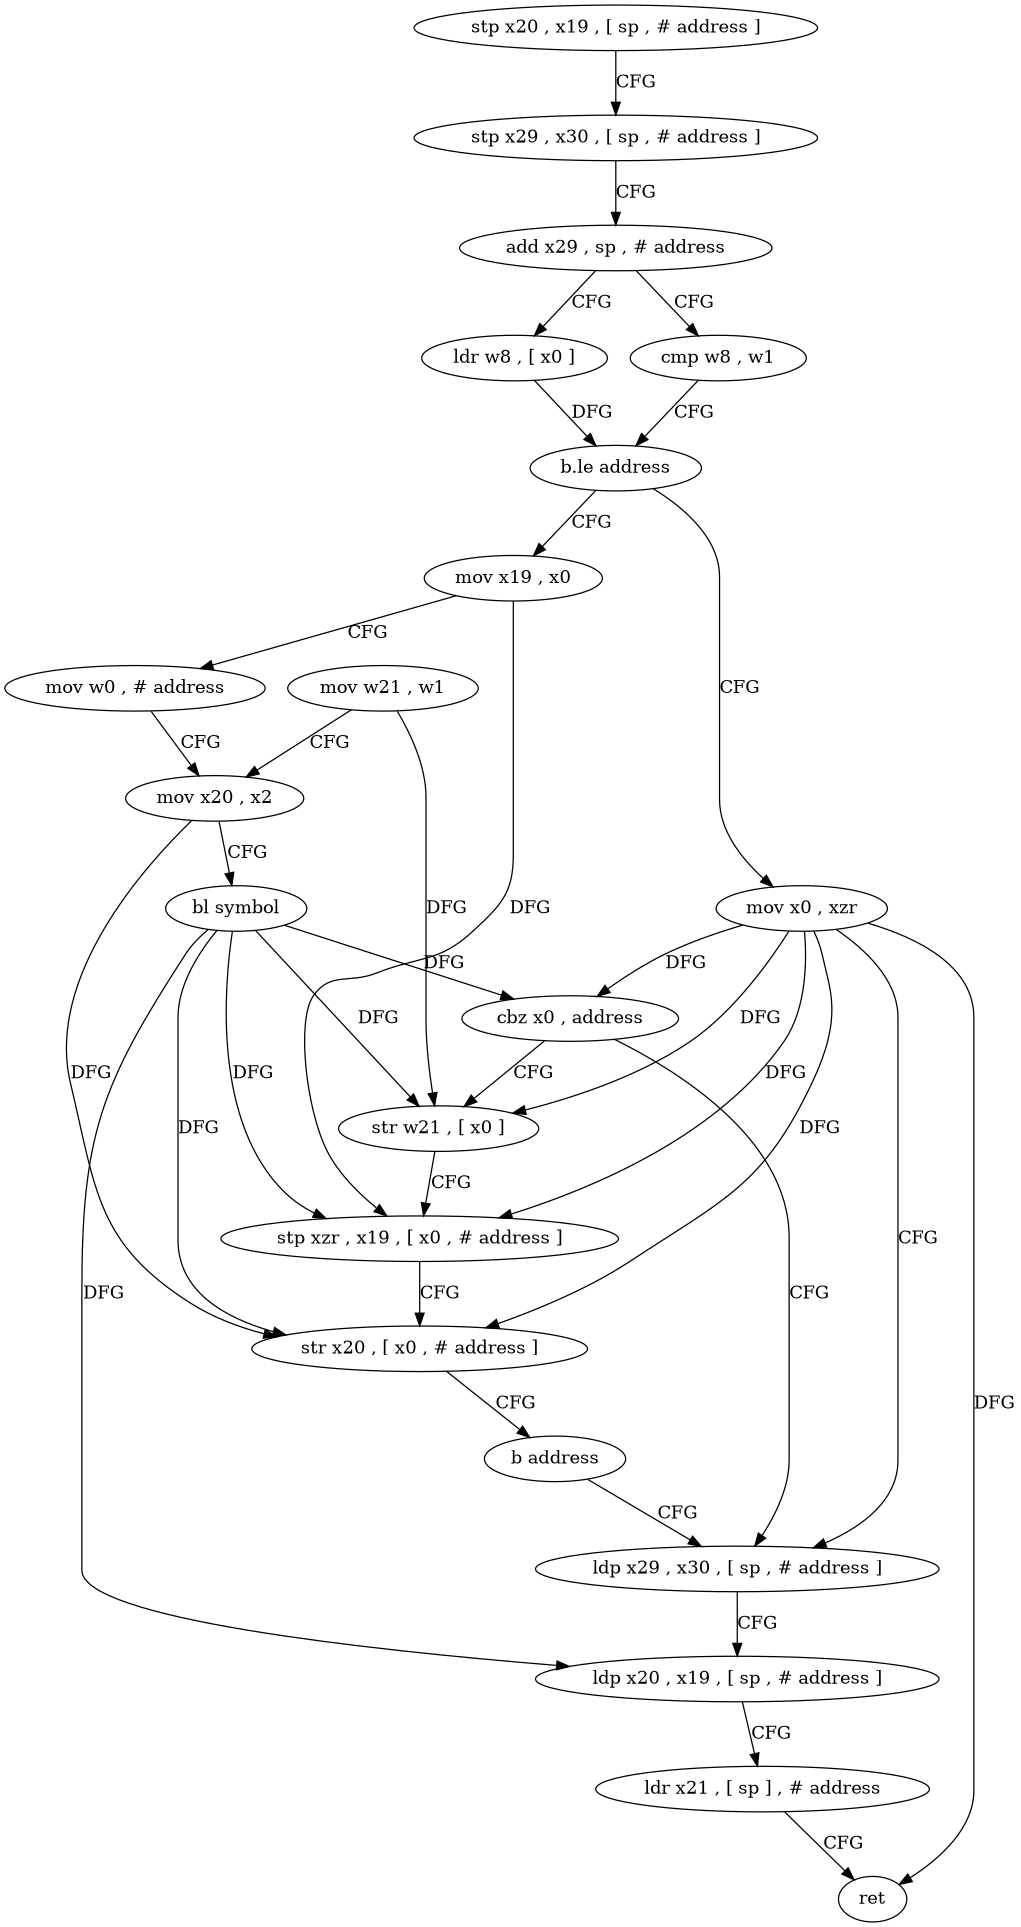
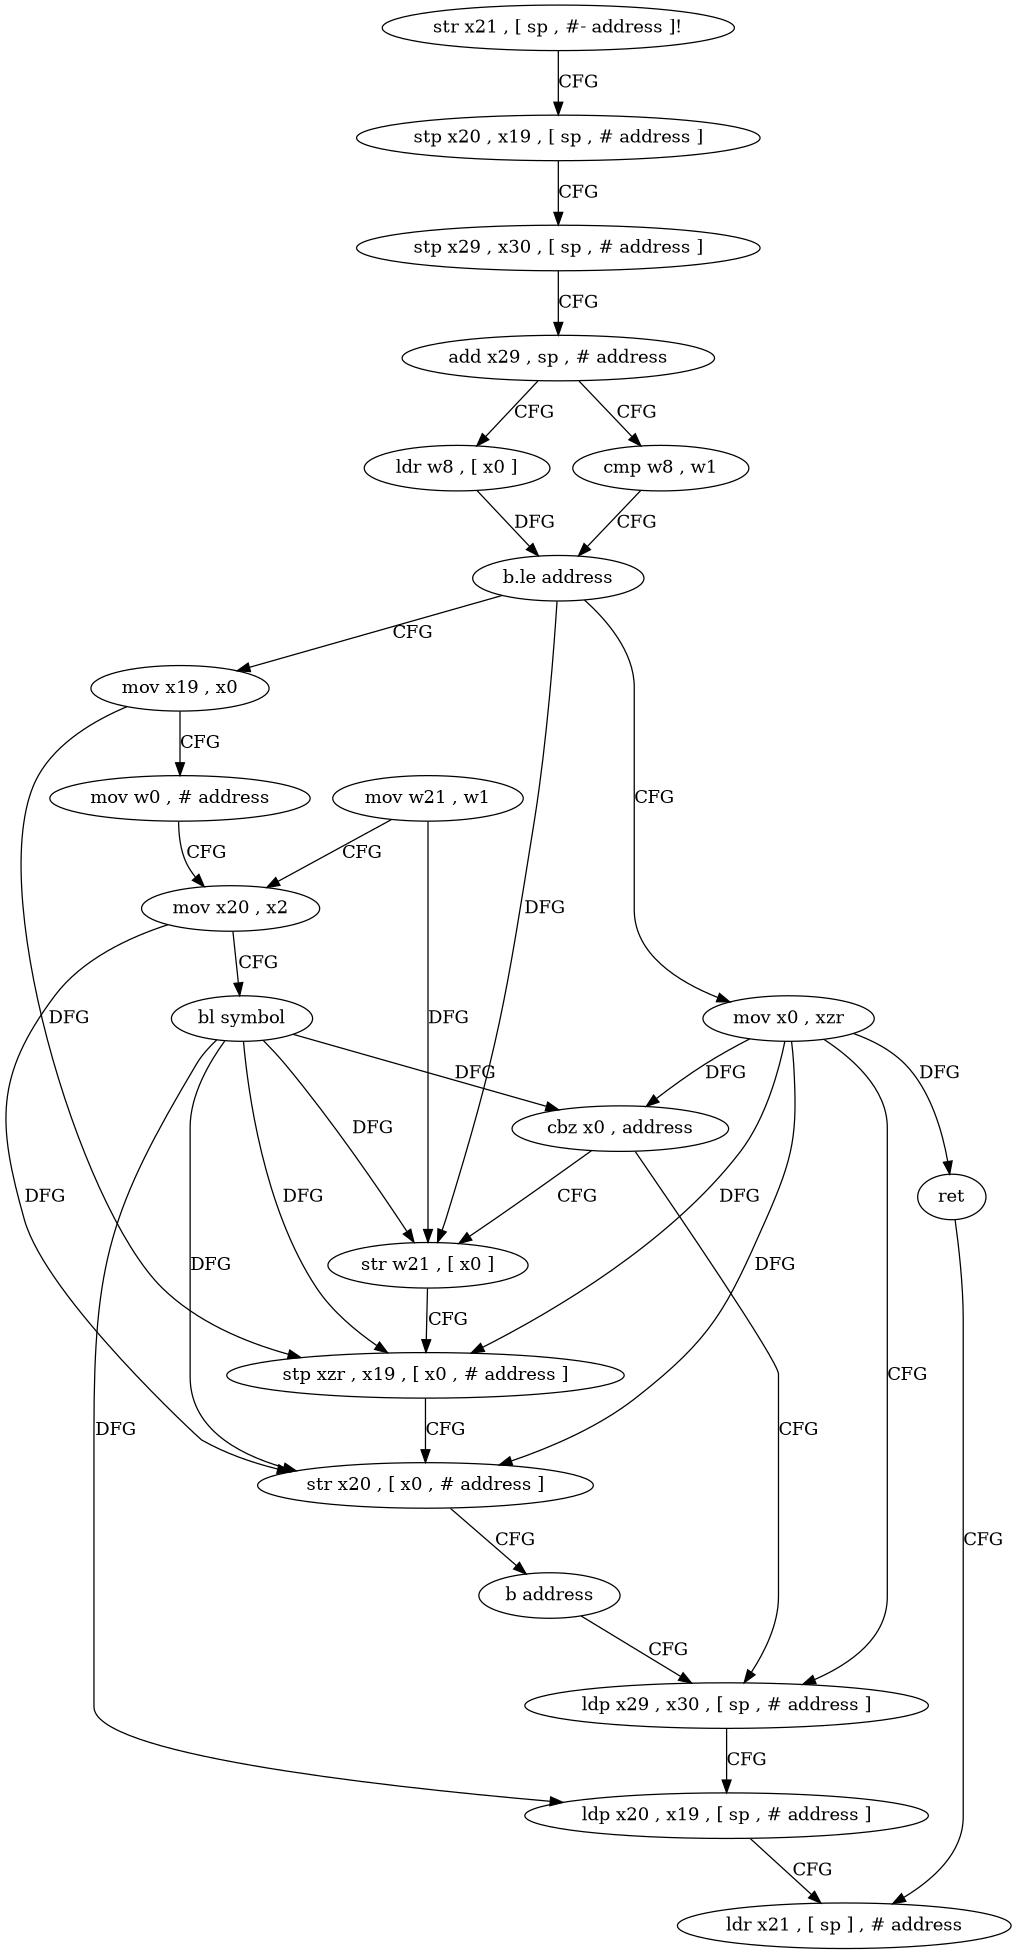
node "str x21 , [ sp , #- address ]!": added
edge "mov x0 , xzr" -> "str w21 , [ x0 ]": now "b.le address" -> "str w21 , [ x0 ]"
edge "ldr x21 , [ sp ] , # address" -> "ret": reversed
